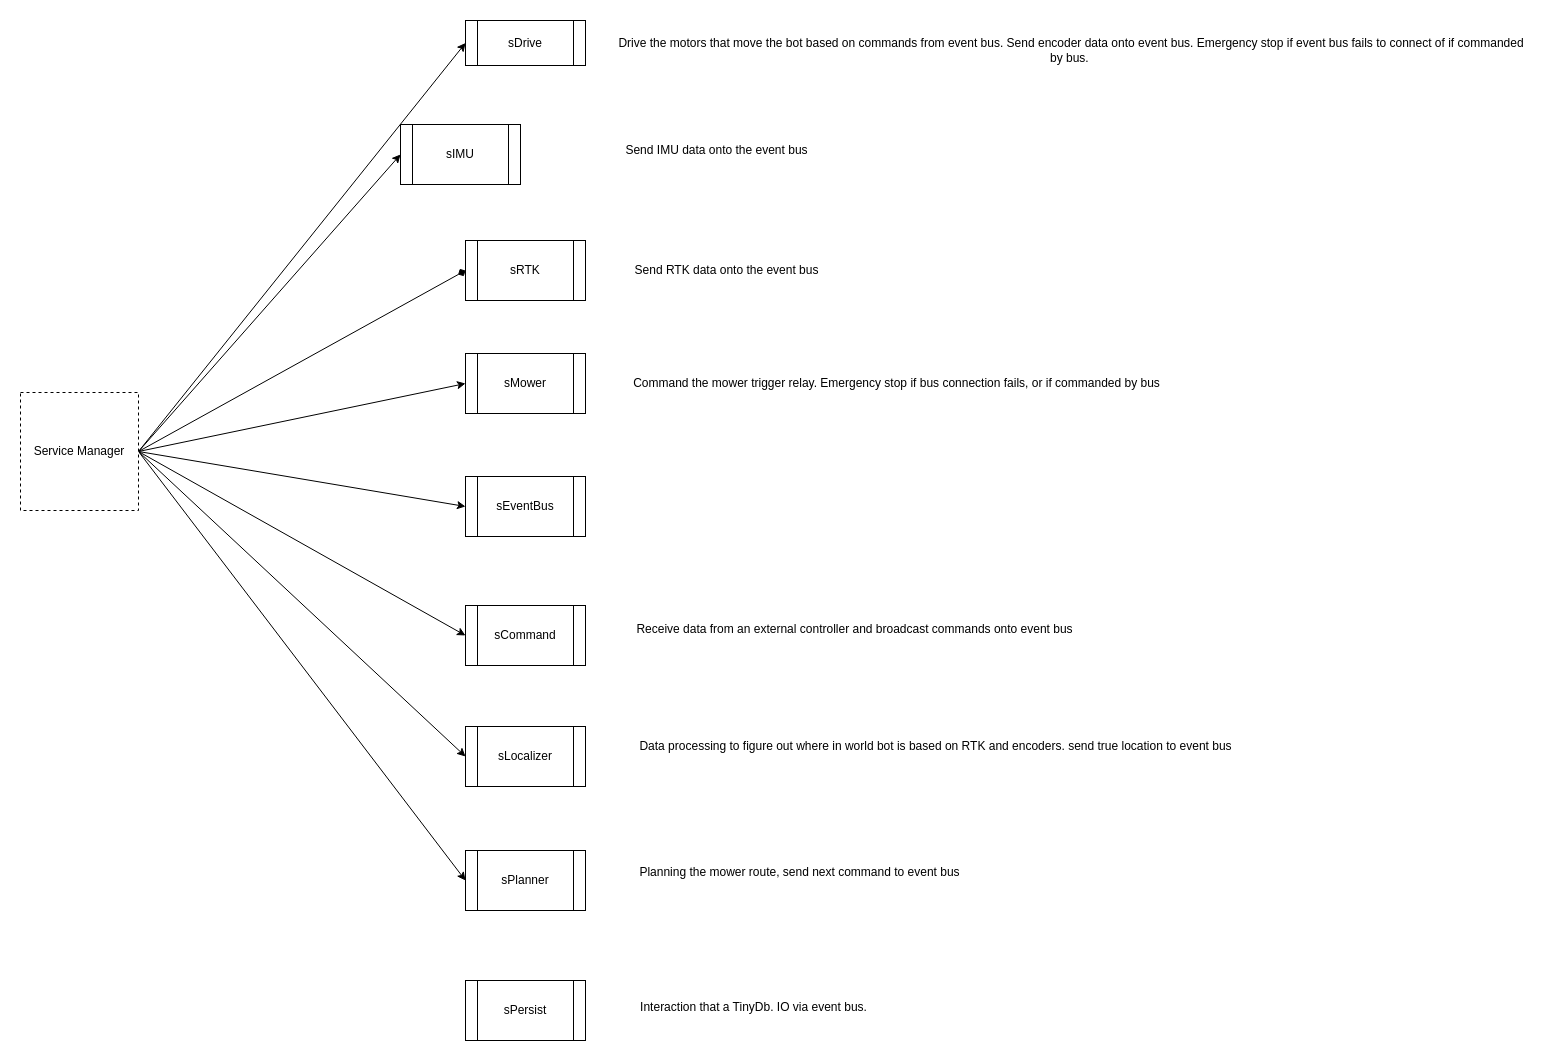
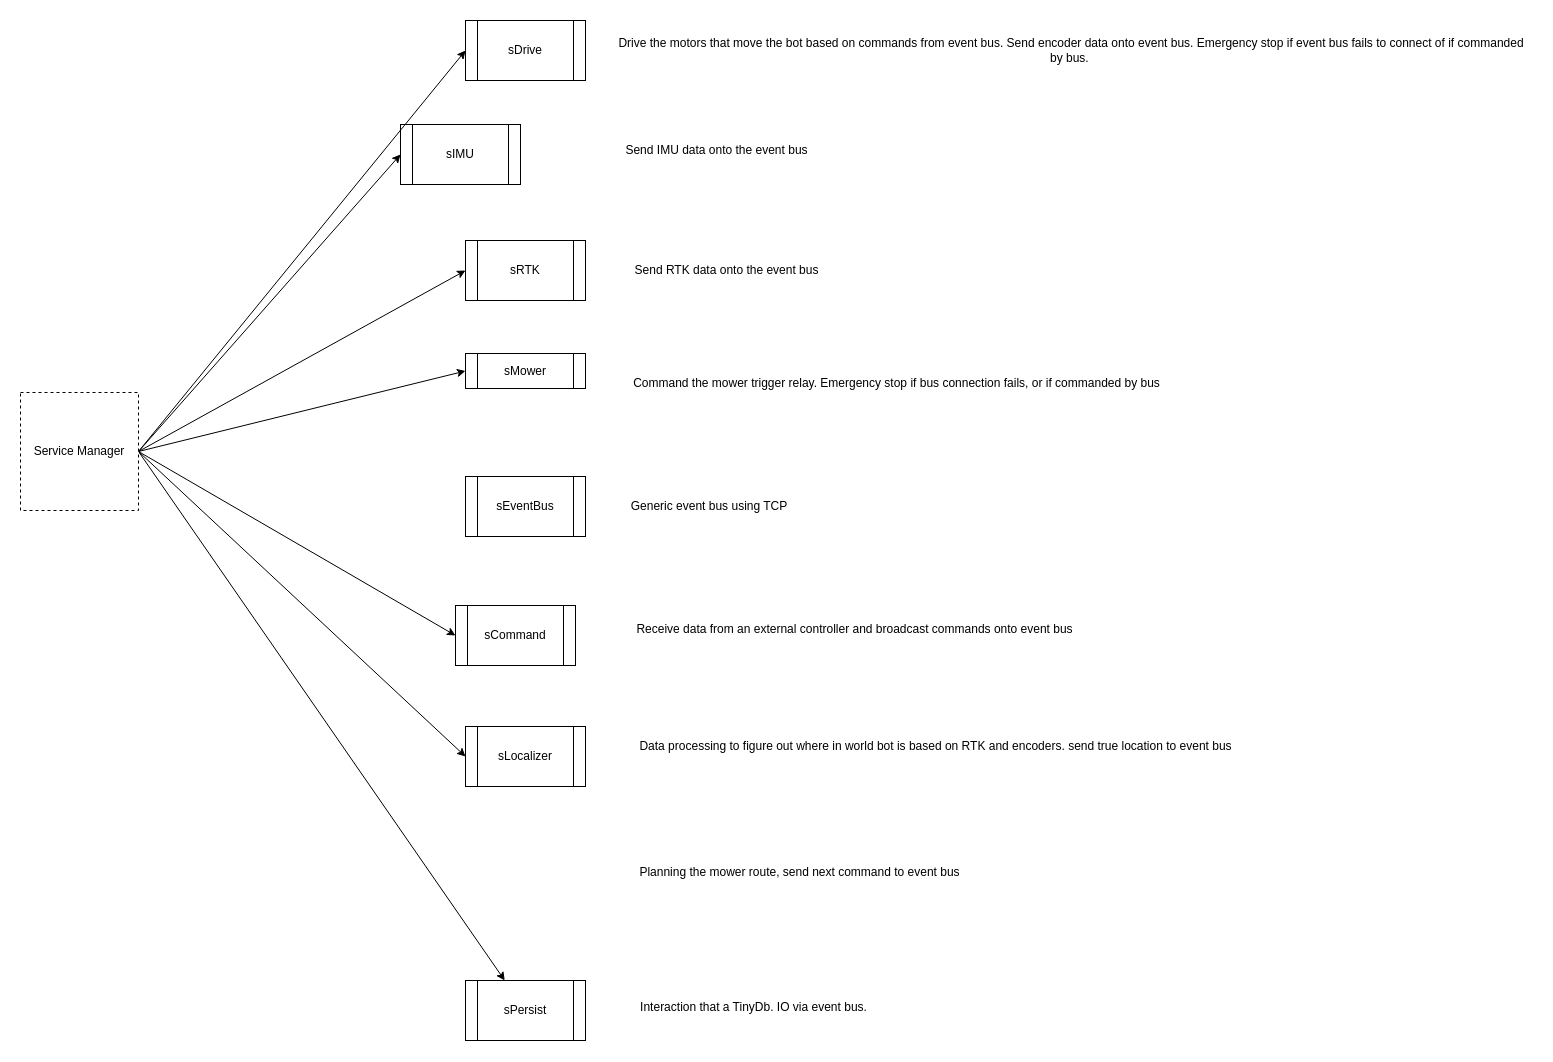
node "sDrive": size 120x45 -> 120x60
edge "Service Manager" -> "sRTK": arrowhead diamond -> classic
node "sMower": size 120x60 -> 120x35
edge "Service Manager" -> "sEventBus": now "Service Manager" -> "sPersist"
node "Generic event bus using TCP": added
node "sCommand": moved (526, 636) -> (516, 636)
edge "Service Manager" -> "sPlanner": removed
node "sPlanner": removed
